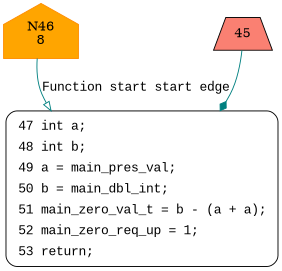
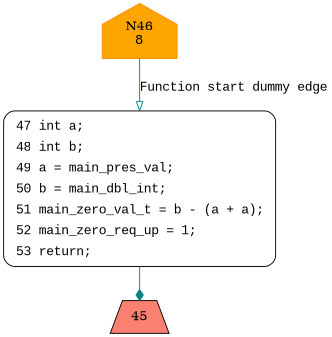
edge "45" -> "47": reversed
edge "N46 8" -> "47": label "Function start start edge" -> "Function start dummy edge"
